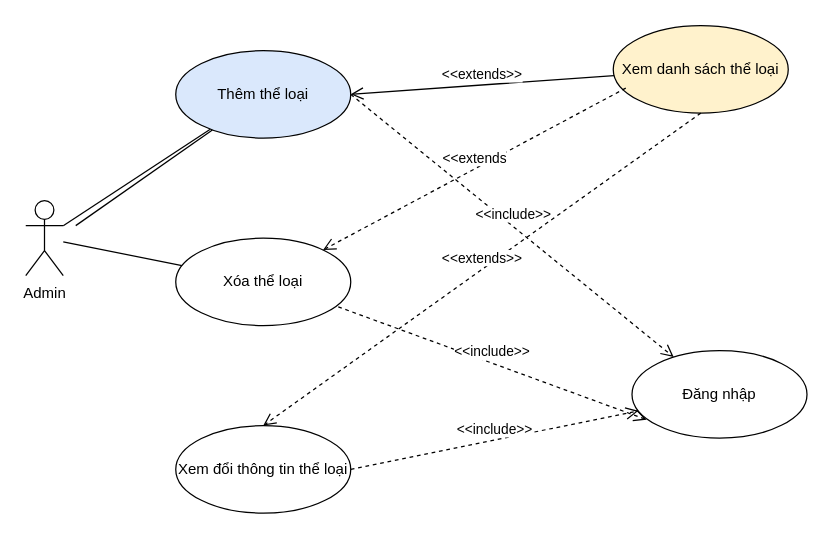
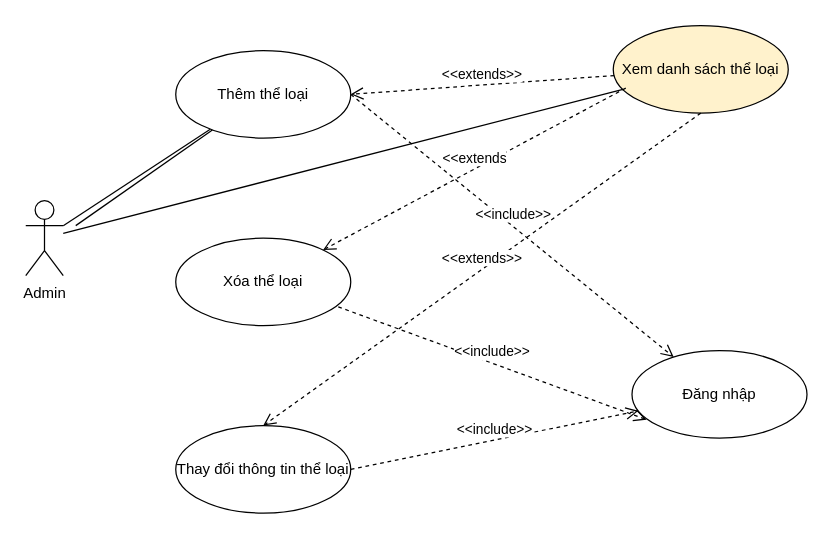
edge "Xem danh sách thể loại" -> "Thêm thể loại": style solid -> dashed
node "Thêm thể loại": fillcolor #dae8fc -> #ffffff
edge "Admin" -- "Xóa thể loại": now "Admin" -- "Xem danh sách thể loại"
node "Xem đổi thông tin thể loại": label "Xem đổi thông tin thể loại" -> "Thay đổi thông tin thể loại"
